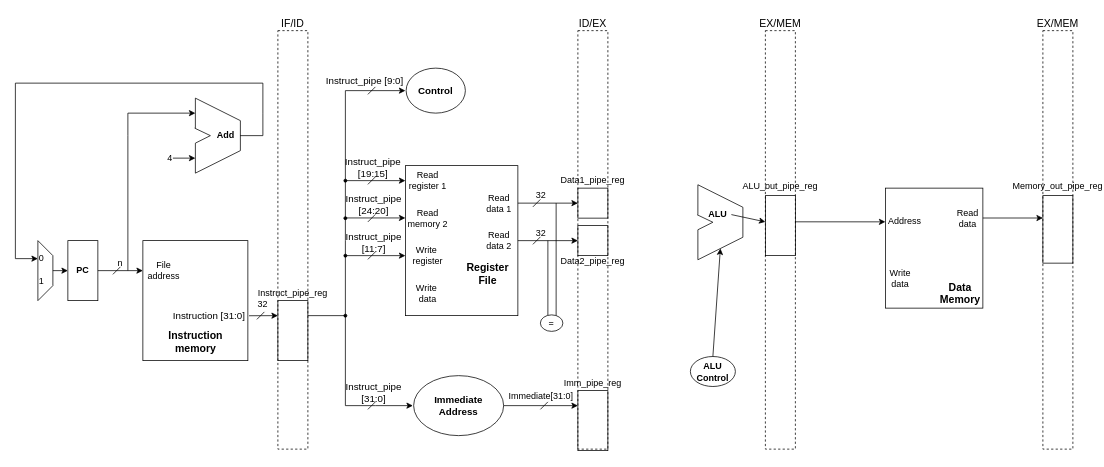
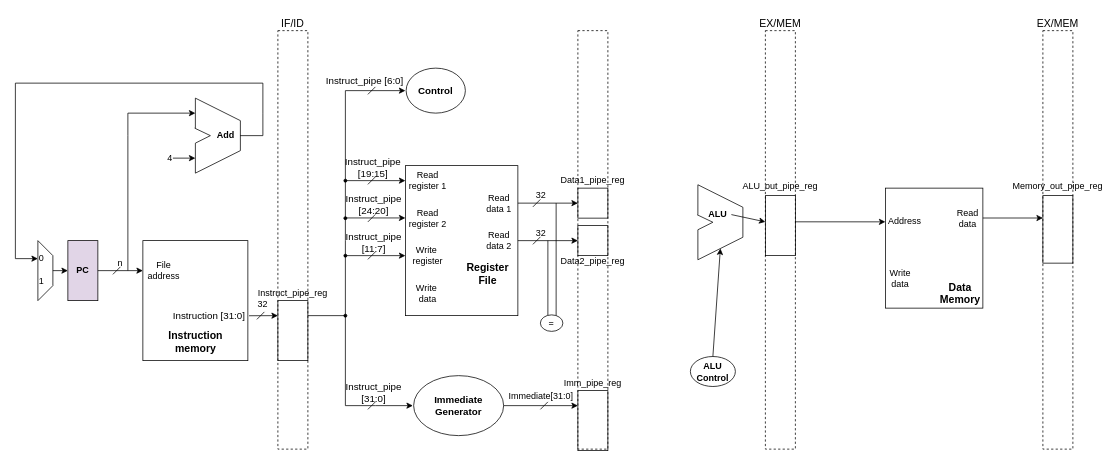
node "ID/EX": removed
node "Instruct_pipe [9:0]": label "Instruct_pipe [9:0]" -> "Instruct_pipe [6:0]"
node "Read memory 2": label "Read memory 2" -> "Read register 2"
node "PC": fillcolor #ffffff -> #e1d5e7
node "Immediate Address": label "Immediate Address" -> "Immediate Generator"
